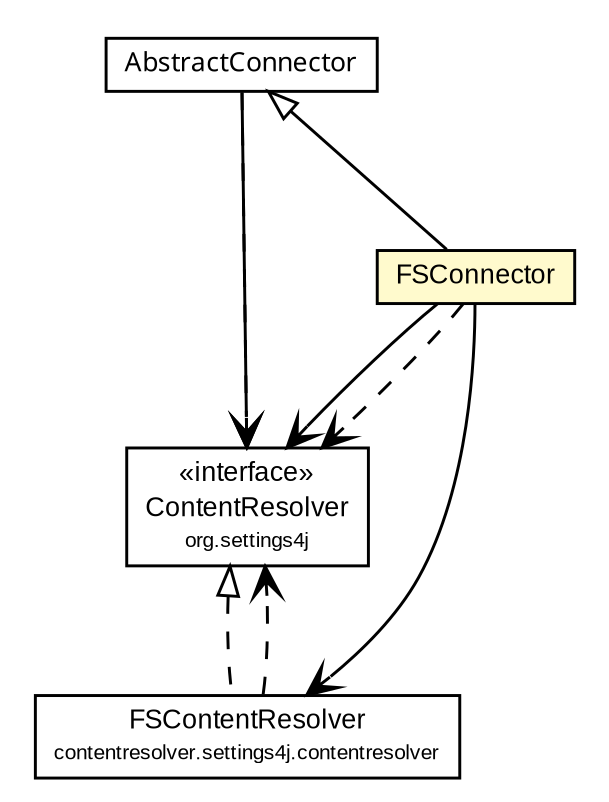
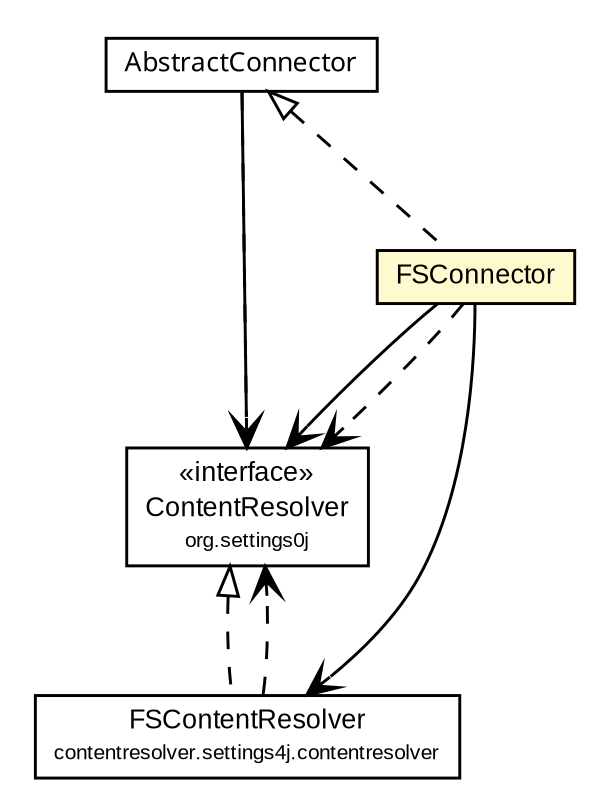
edge "FSConnector" -> "AbstractConnector": style solid -> dashed
node "ContentResolver": text "org.settings4j" -> "org.settings0j"
